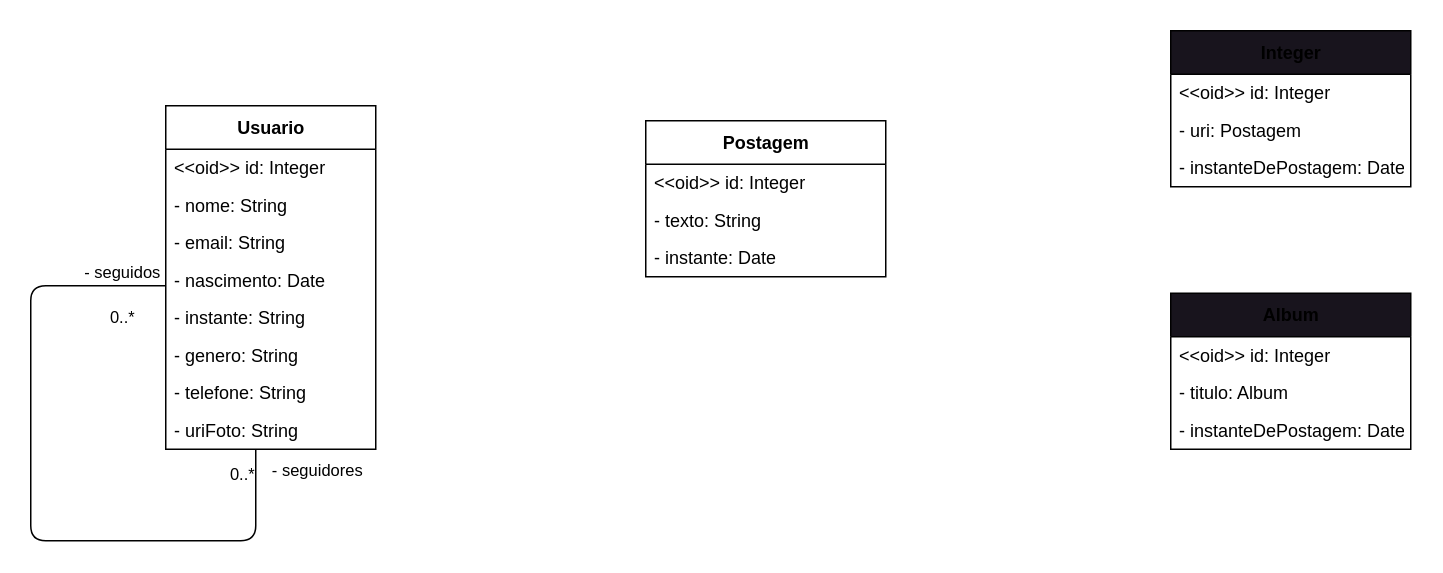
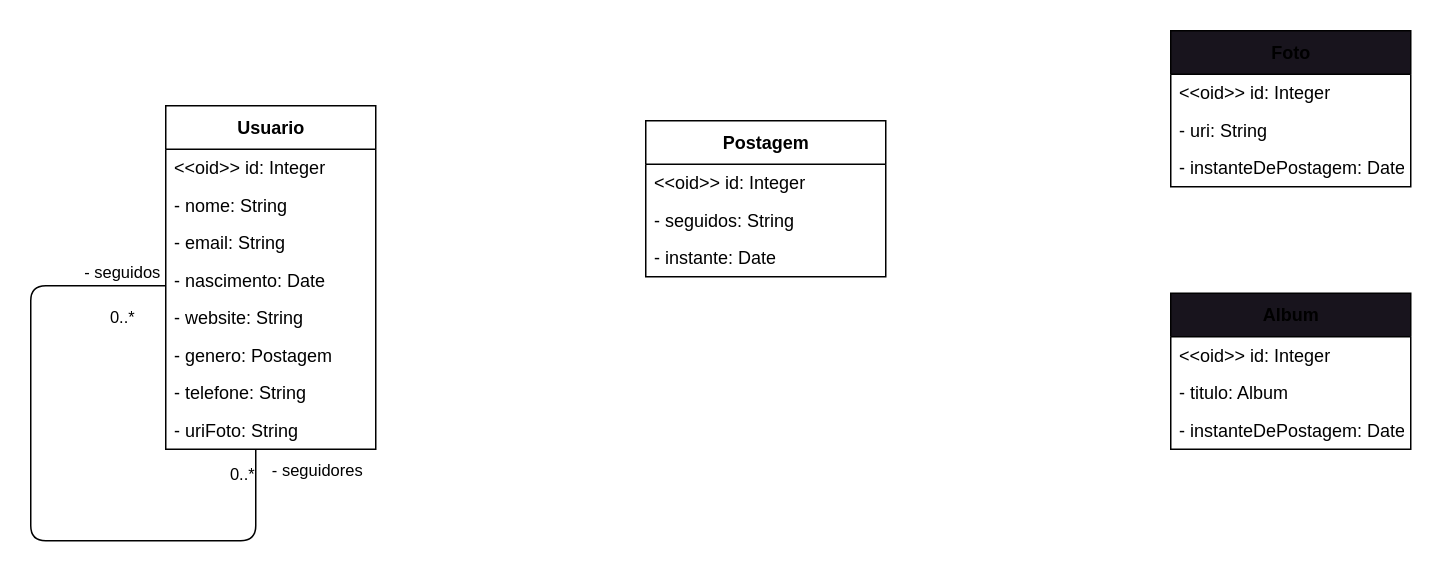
node "Integer": label "Integer" -> "Foto"
node "- uri: Postagem": label "- uri: Postagem" -> "- uri: String"
node "- texto: String": label "- texto: String" -> "- seguidos: String"
node "- instante: String": label "- instante: String" -> "- website: String"
node "- genero: String": label "- genero: String" -> "- genero: Postagem"
